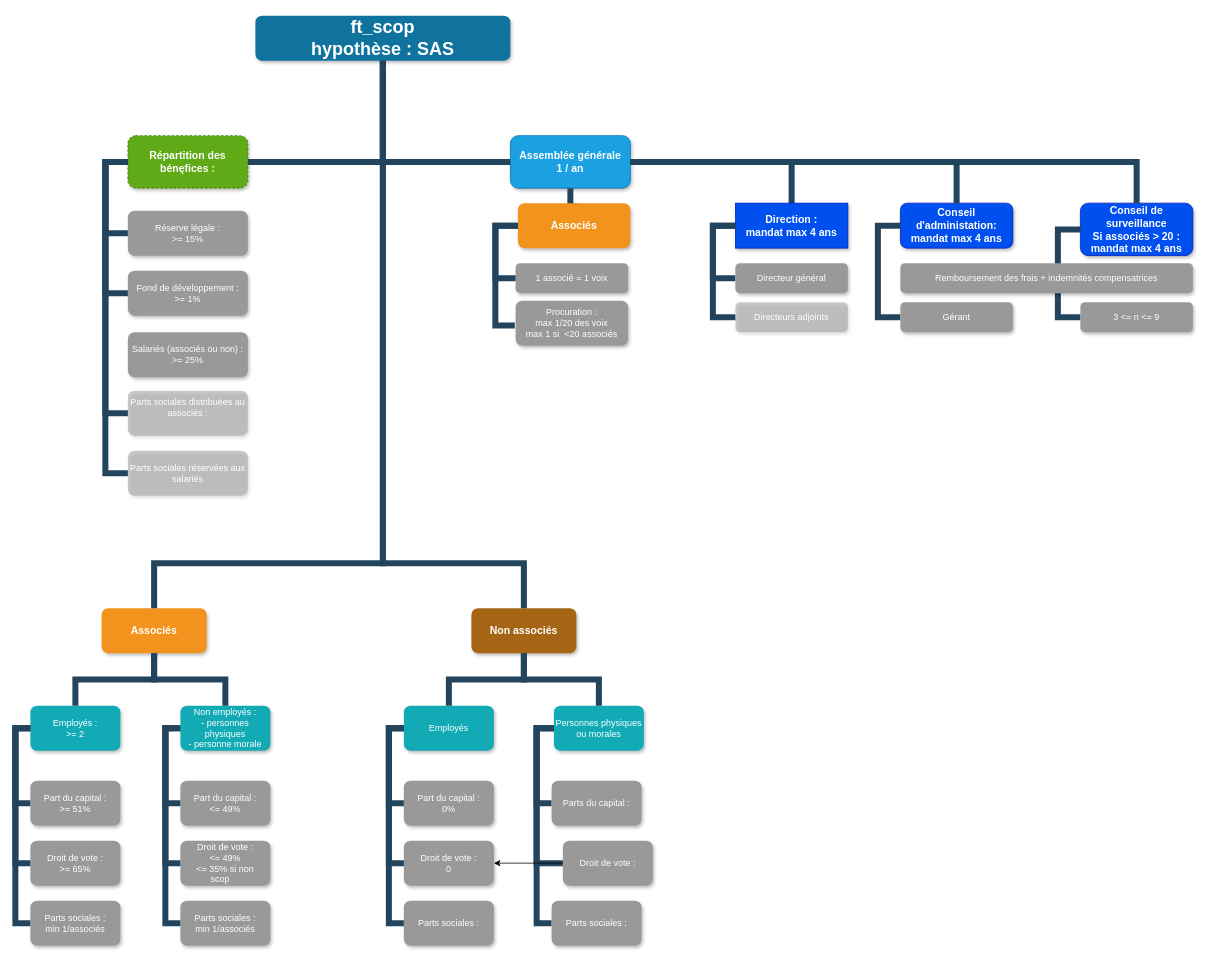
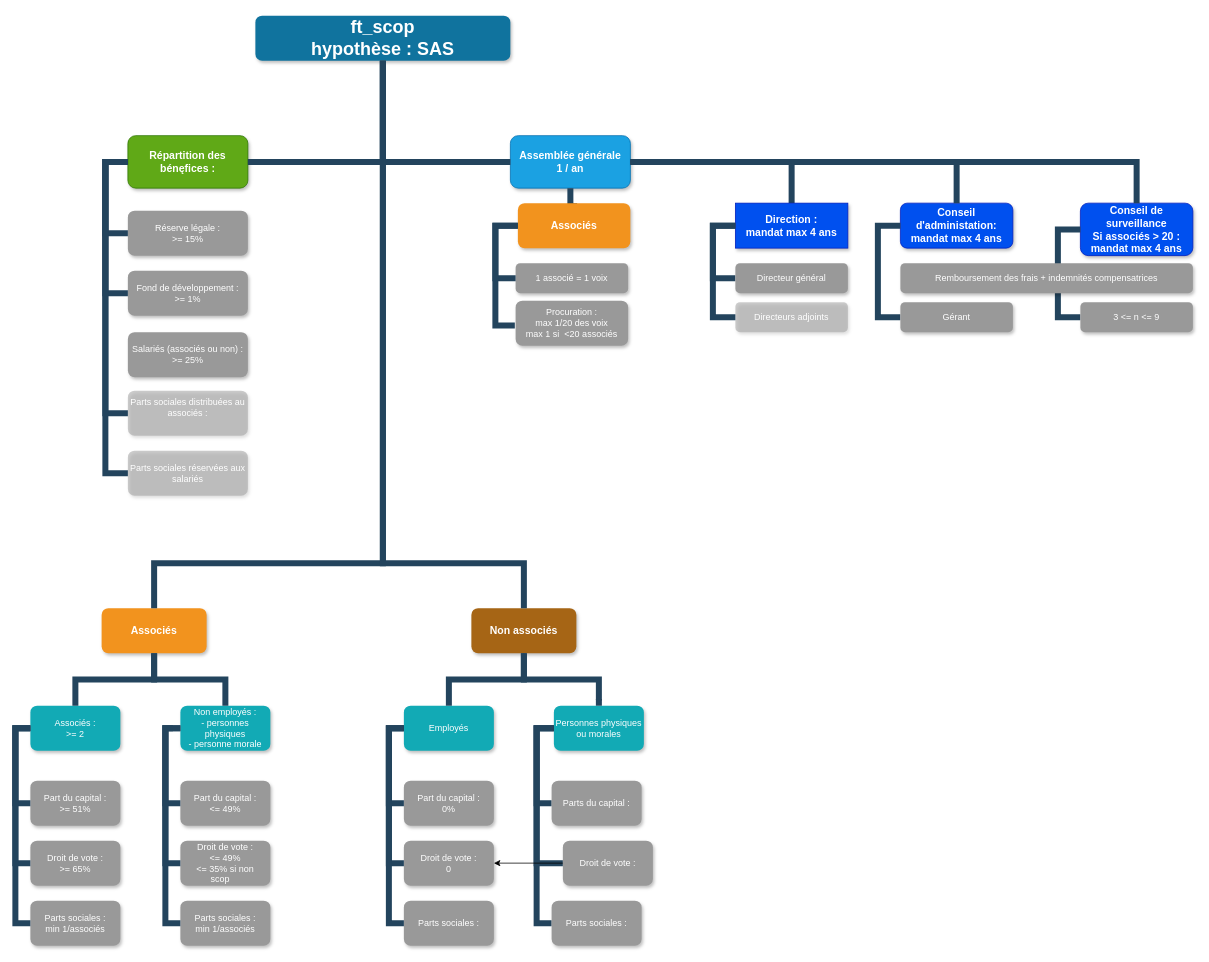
node "Répartition des bénęfices :": style dashed -> solid
node "Employés : >= 2": label "Employés : >= 2" -> "Associés : >= 2"
